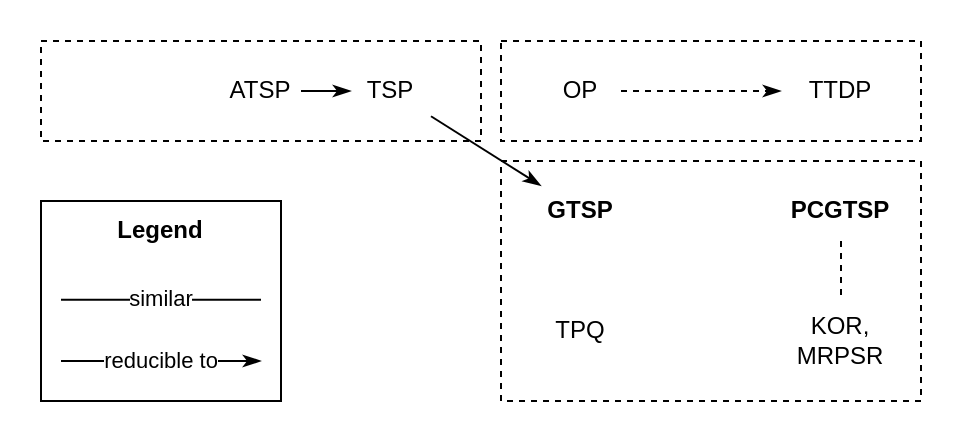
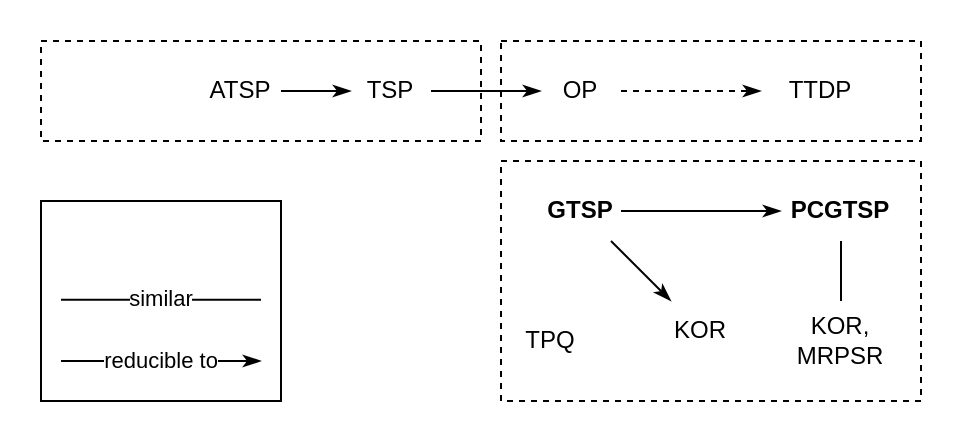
node "ATSP": moved (261, 91) -> (241, 91)
edge "TSP" -> "OP": added
node "TTDP": moved (841, 91) -> (821, 91)
edge "TSP" -> "GTSP": removed
edge "GTSP" -> "PCGTSP": added
node "Legend": removed
edge "GTSP" -> "KOR": added
edge "PCGTSP" -- "KOR, MRPSR": style dashed -> solid
node "TPQ": moved (581, 331) -> (551, 341)
node "KOR": added
